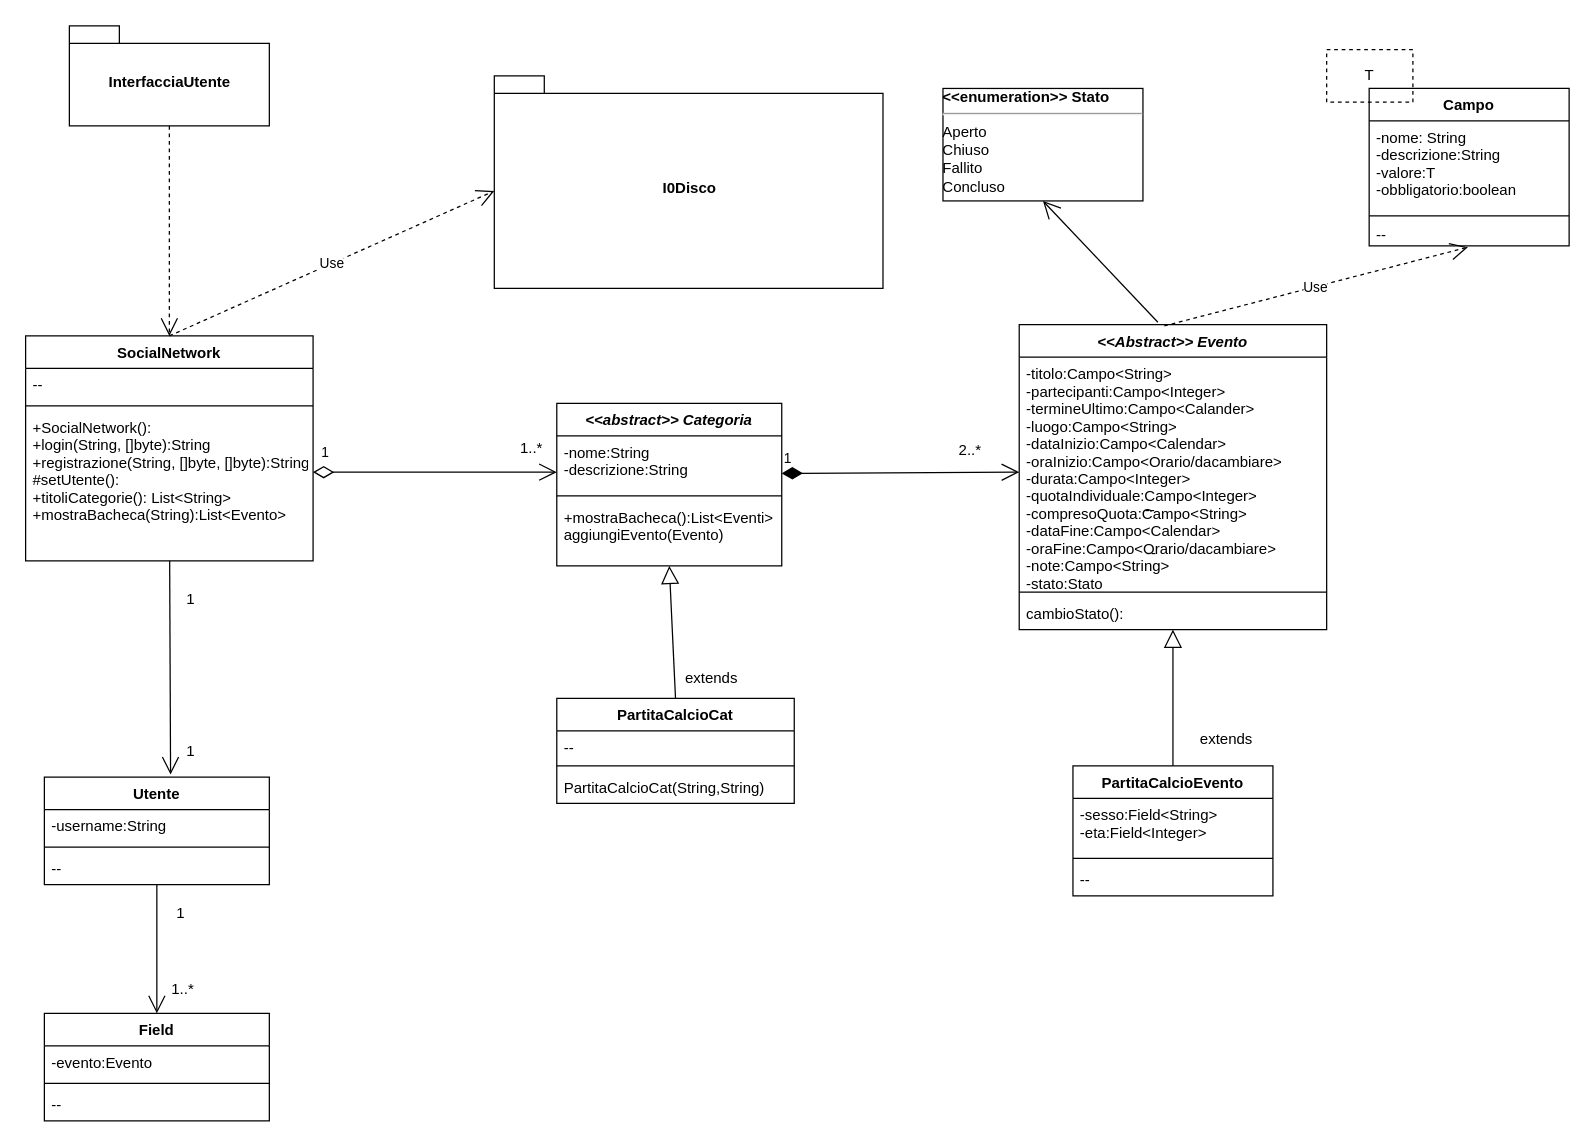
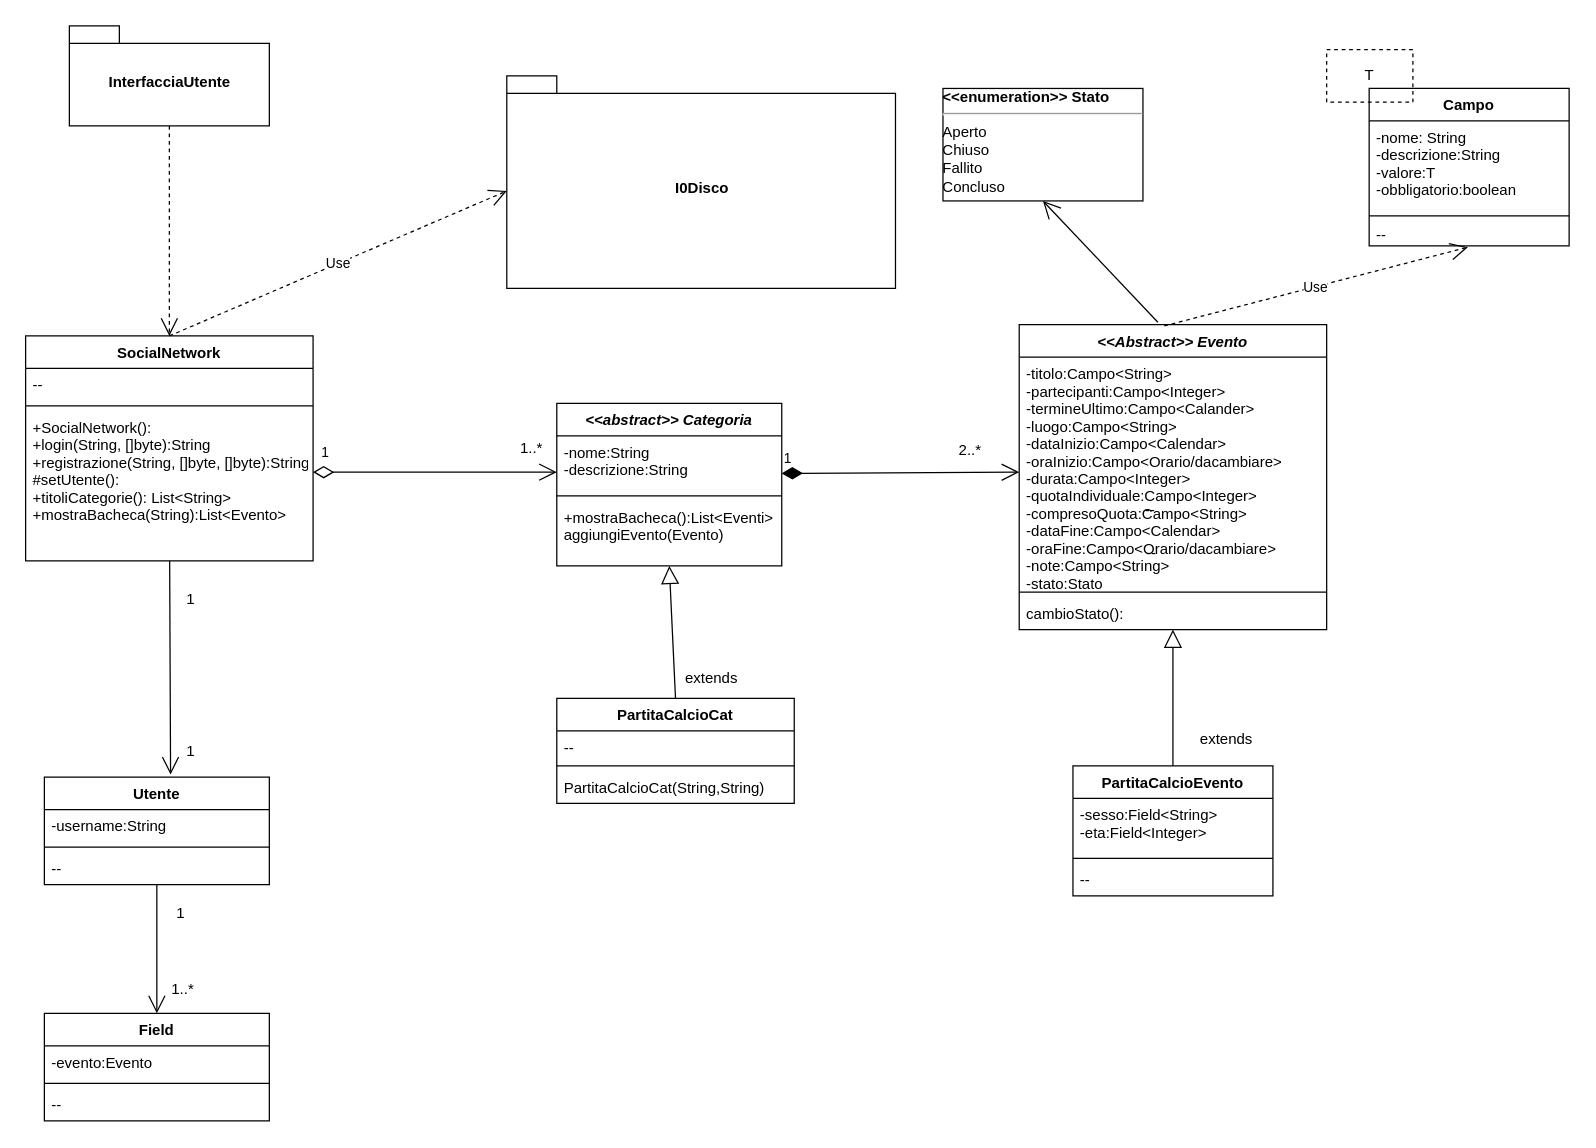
node "I0Disco": moved (689, 182) -> (701, 182)
